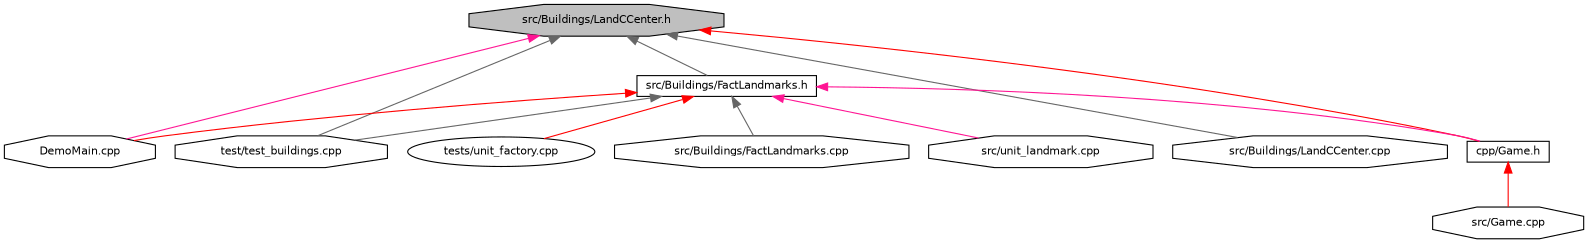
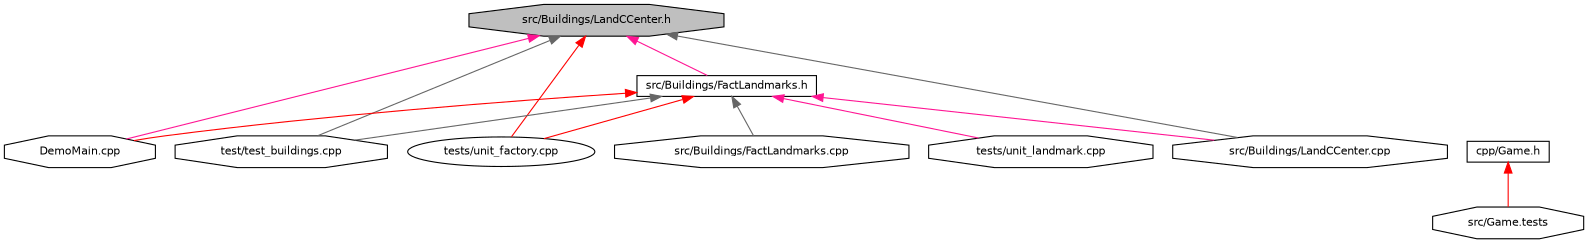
edge "src/Buildings/FactLandmarks.h" -> "src/Buildings/LandCCenter.h": color gray40 -> deeppink
edge "cpp/Game.h" -> "src/Buildings/LandCCenter.h": now "tests/unit_factory.cpp" -> "src/Buildings/LandCCenter.h"
edge "cpp/Game.h" -> "src/Buildings/FactLandmarks.h": now "src/Buildings/LandCCenter.cpp" -> "src/Buildings/FactLandmarks.h"
node "src/unit_landmark.cpp": label "src/unit_landmark.cpp" -> "tests/unit_landmark.cpp"
node "src/Game.cpp": label "src/Game.cpp" -> "src/Game.tests"
